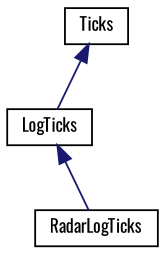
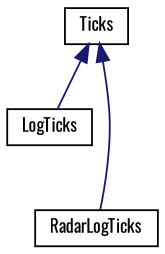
edge "RadarLogTicks" -> "LogTicks": now "RadarLogTicks" -> "Ticks"
